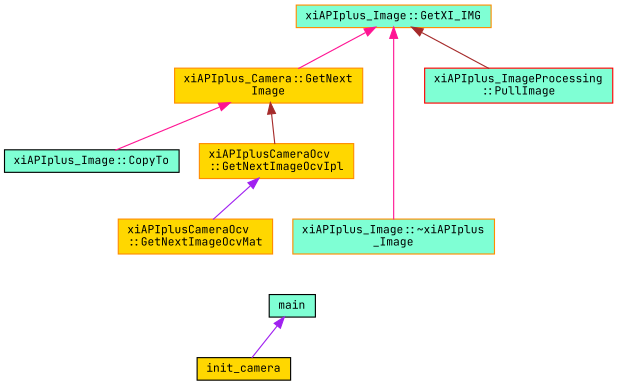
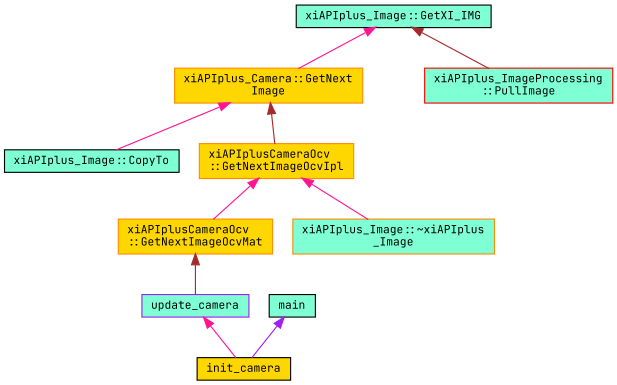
node "xiAPIplus_Image::GetXI_IMG": color darkorange -> black
edge "xiAPIplus_Image::~xiAPIplus _Image" -> "xiAPIplus_Image::GetXI_IMG": now "xiAPIplus_Image::~xiAPIplus _Image" -> "xiAPIplusCameraOcv ::GetNextImageOcvIpl"
edge "xiAPIplusCameraOcv ::GetNextImageOcvMat" -> "xiAPIplusCameraOcv ::GetNextImageOcvIpl": color purple -> deeppink
node "update_camera": added
